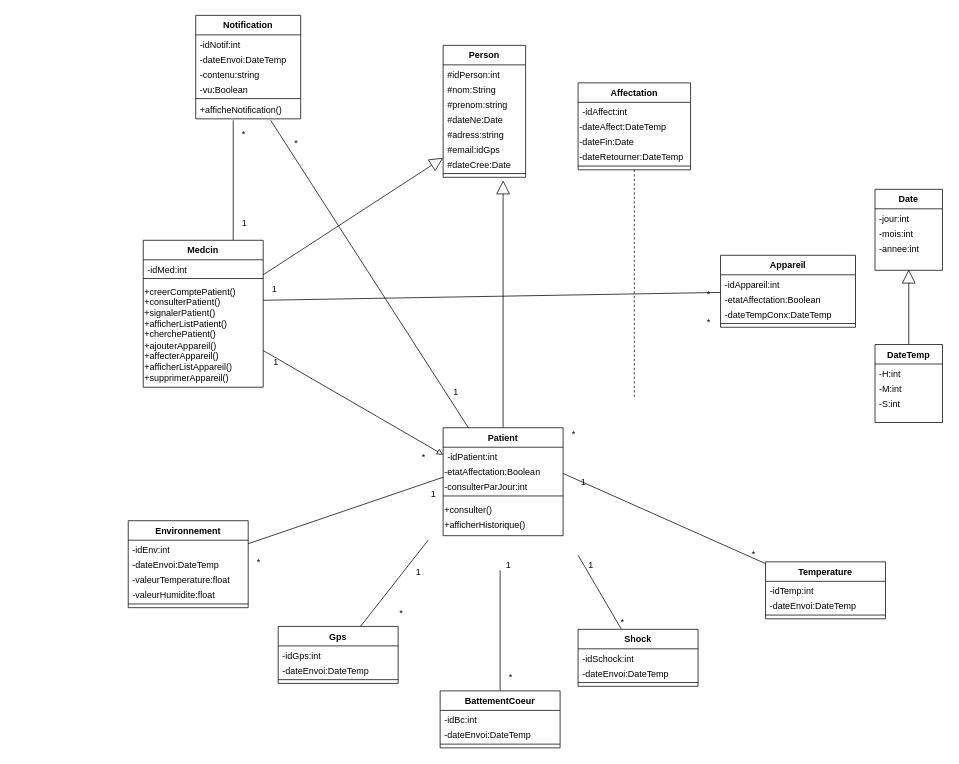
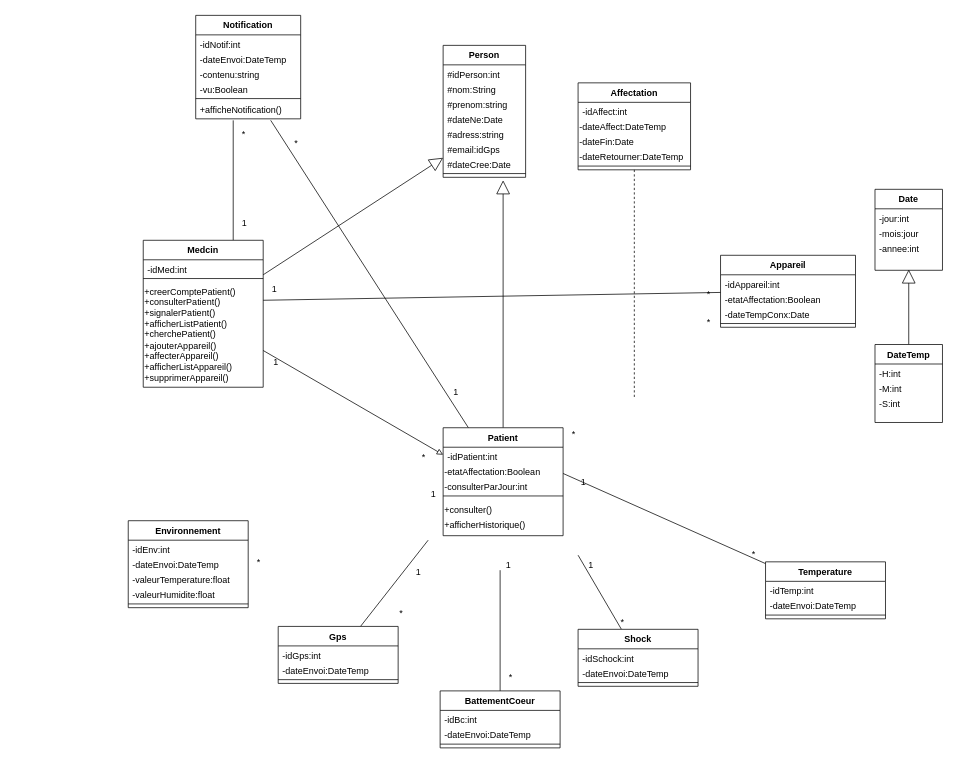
node "-mois:int": label "-mois:int" -> "-mois:jour"
node "-dateTempConx:DateTemp": label "-dateTempConx:DateTemp" -> "-dateTempConx:Date"
edge "-consulterParJour:int" -- "Environnement": removed
